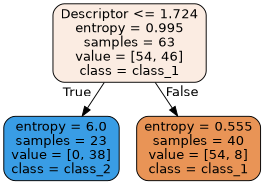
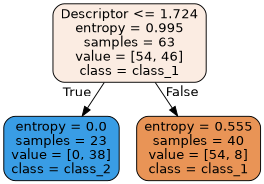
node "entropy = 6.0 samples = 23 value = [0, 38] class = class_2": label "entropy = 6.0 samples = 23 value = [0, 38] class = class_2" -> "entropy = 0.0 samples = 23 value = [0, 38] class = class_2"
